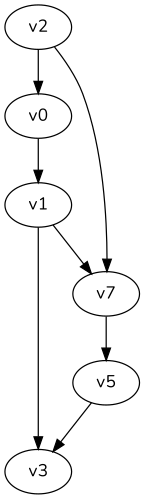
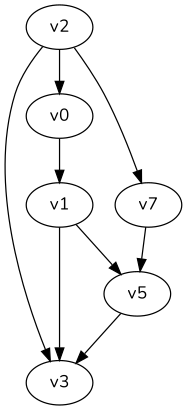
edge "v2" -> "v3": added
edge "v1" -> "v7": now "v1" -> "v5"
